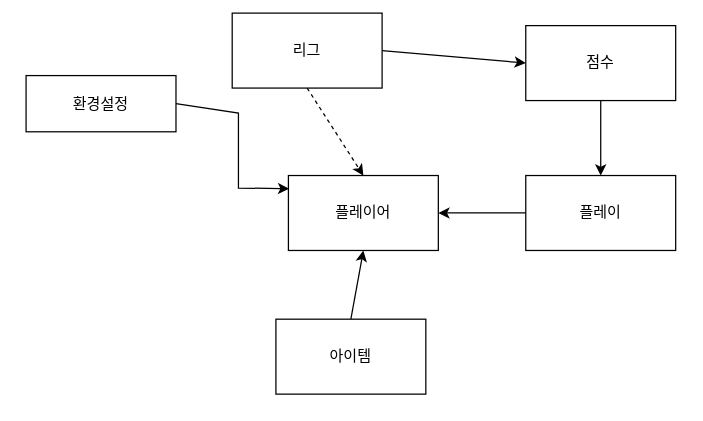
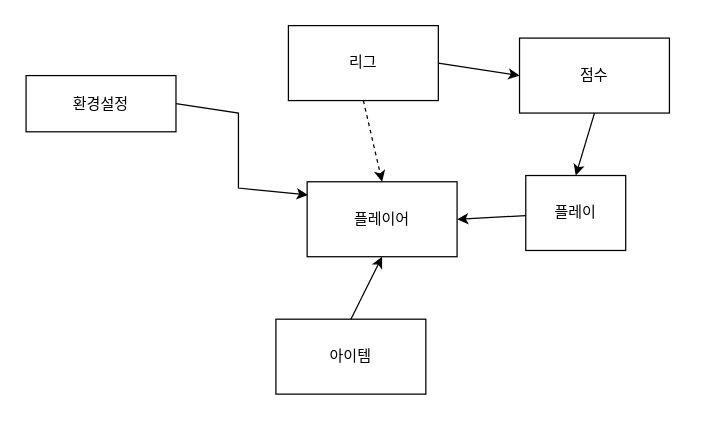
node "리그": moved (307, 51) -> (363, 63)
node "점수": moved (601, 63) -> (594, 76)
node "플레이어": moved (363, 213) -> (382, 219)
node "플레이": size 150x75 -> 100x75
